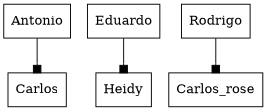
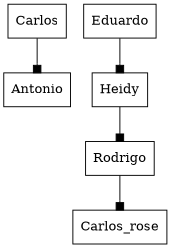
edge "Antonio" -> "Carlos": reversed
edge "Heidy" -> "Rodrigo": added
